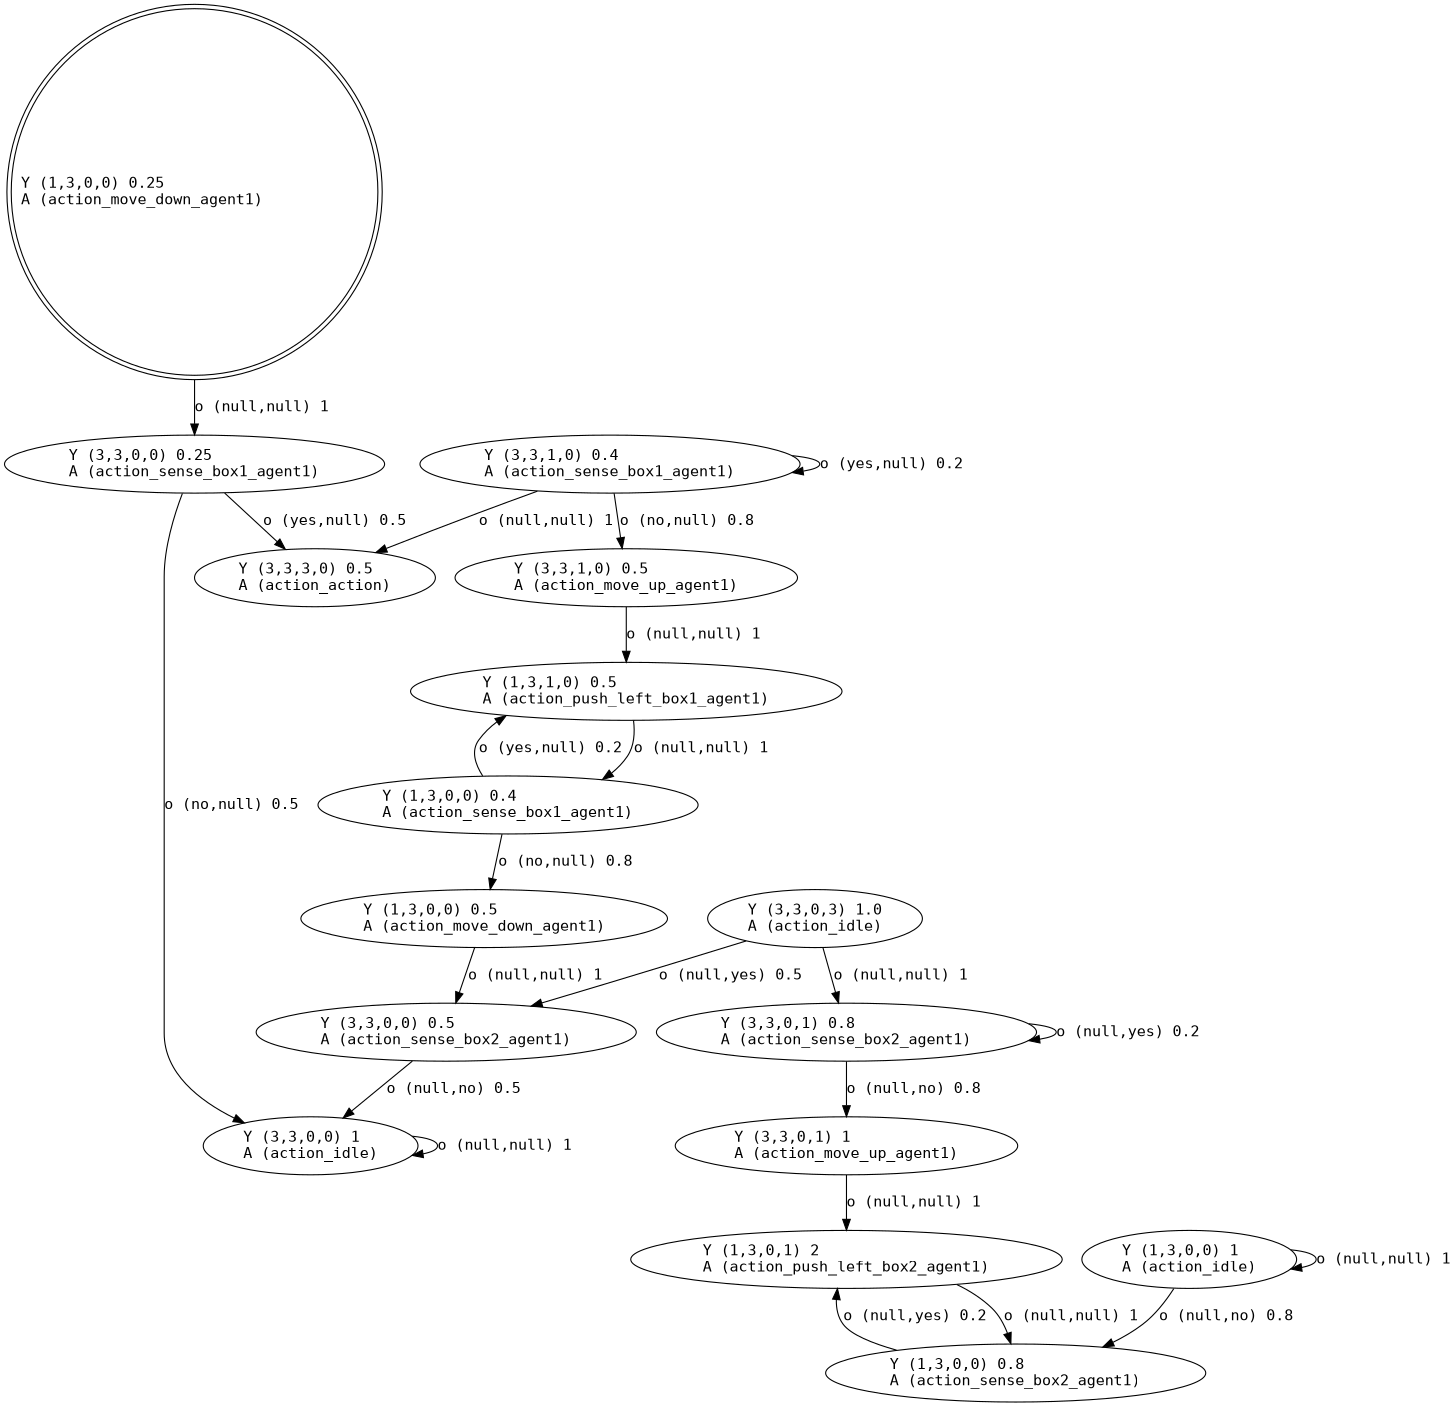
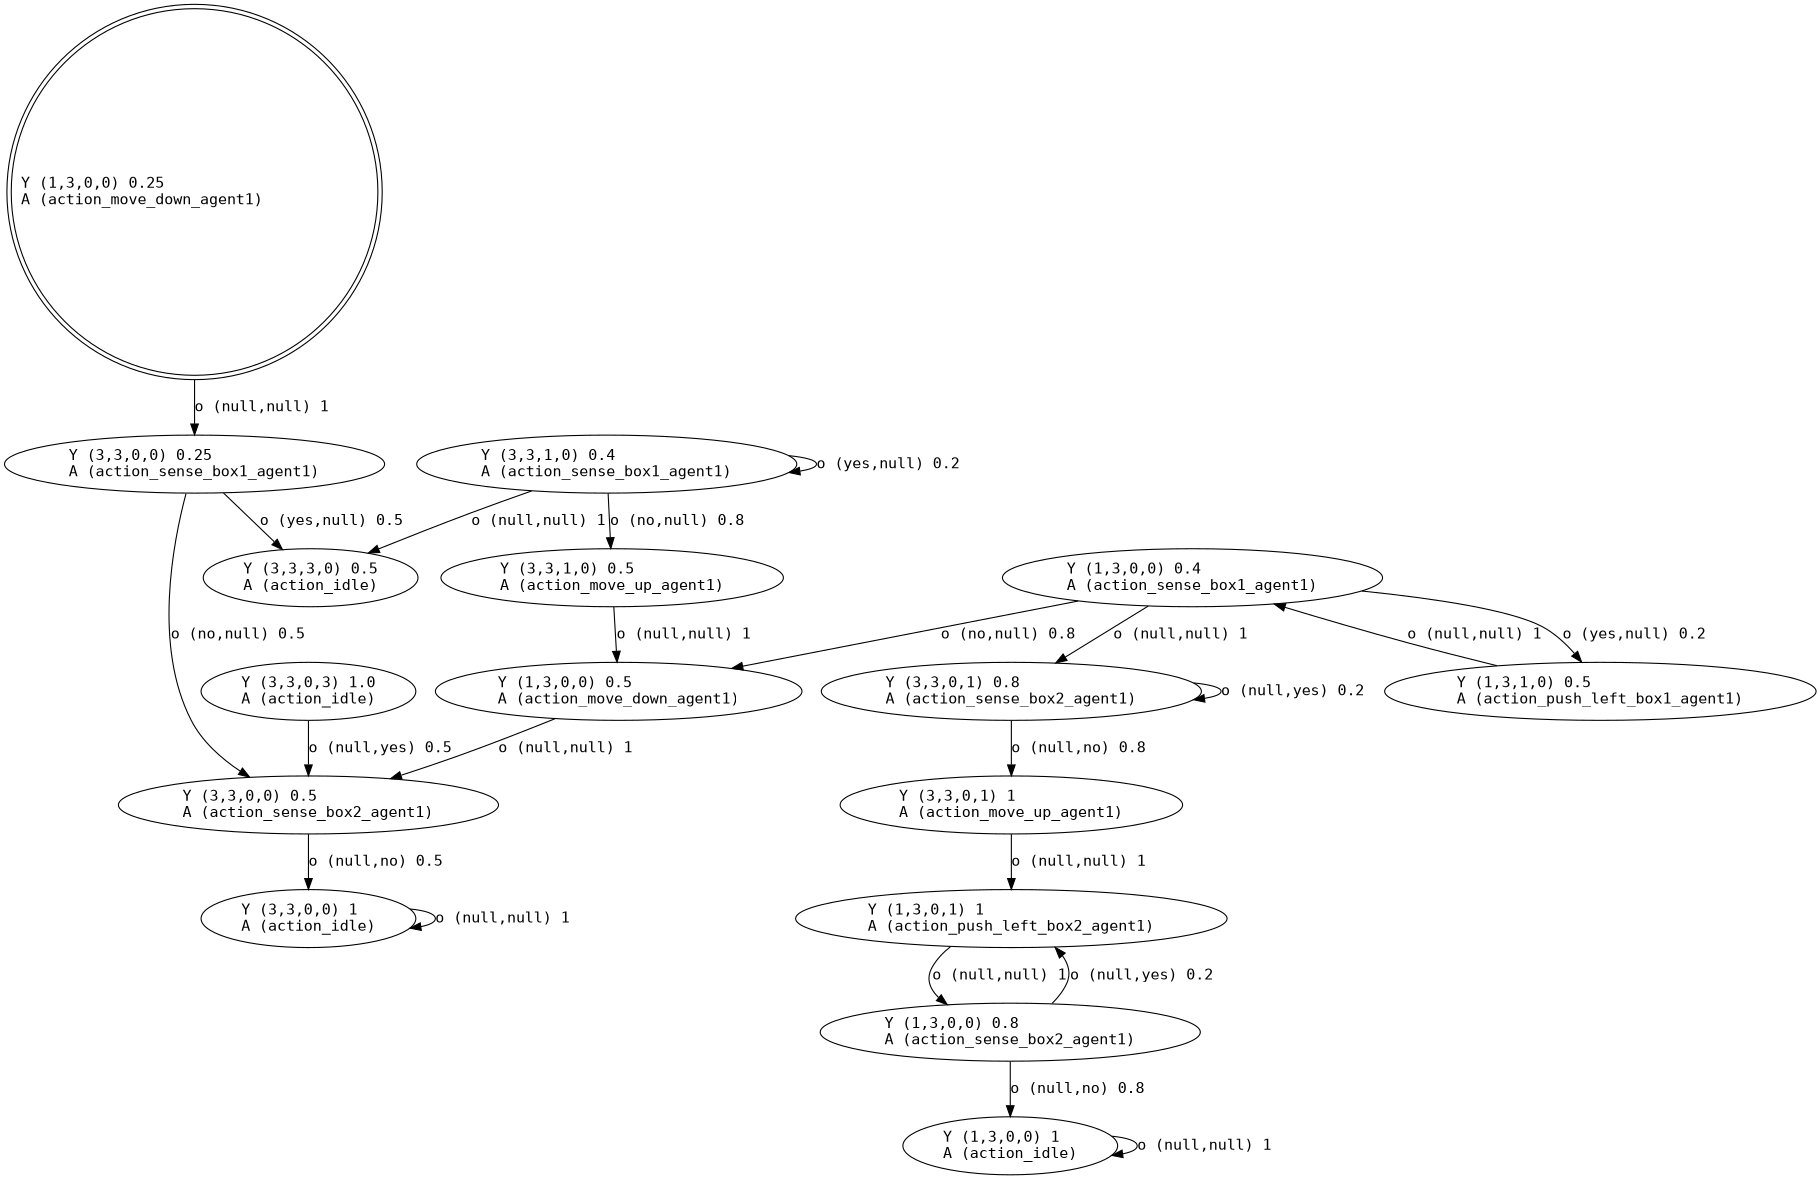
node "Y (3,3,3,0) 0.5 A (action_action)": label "Y (3,3,3,0) 0.5 A (action_action)" -> "Y (3,3,3,0) 0.5 A (action_idle)"
edge "Y (3,3,1,0) 0.5 A (action_move_up_agent1)" -> "Y (1,3,1,0) 0.5 A (action_push_left_box1_agent1)": now "Y (3,3,1,0) 0.5 A (action_move_up_agent1)" -> "Y (1,3,0,0) 0.5 A (action_move_down_agent1)"
edge "Y (3,3,0,0) 0.25 A (action_sense_box1_agent1)" -> "Y (3,3,0,0) 1 A (action_idle)": now "Y (3,3,0,0) 0.25 A (action_sense_box1_agent1)" -> "Y (3,3,0,0) 0.5 A (action_sense_box2_agent1)"
edge "Y (3,3,0,3) 1.0 A (action_idle)" -> "Y (3,3,0,1) 0.8 A (action_sense_box2_agent1)": now "Y (1,3,0,0) 0.4 A (action_sense_box1_agent1)" -> "Y (3,3,0,1) 0.8 A (action_sense_box2_agent1)"
node "Y (1,3,0,1) 2 A (action_push_left_box2_agent1)": label "Y (1,3,0,1) 2 A (action_push_left_box2_agent1)" -> "Y (1,3,0,1) 1 A (action_push_left_box2_agent1)"
edge "Y (1,3,0,0) 1 A (action_idle)" -> "Y (1,3,0,0) 0.8 A (action_sense_box2_agent1)": reversed
